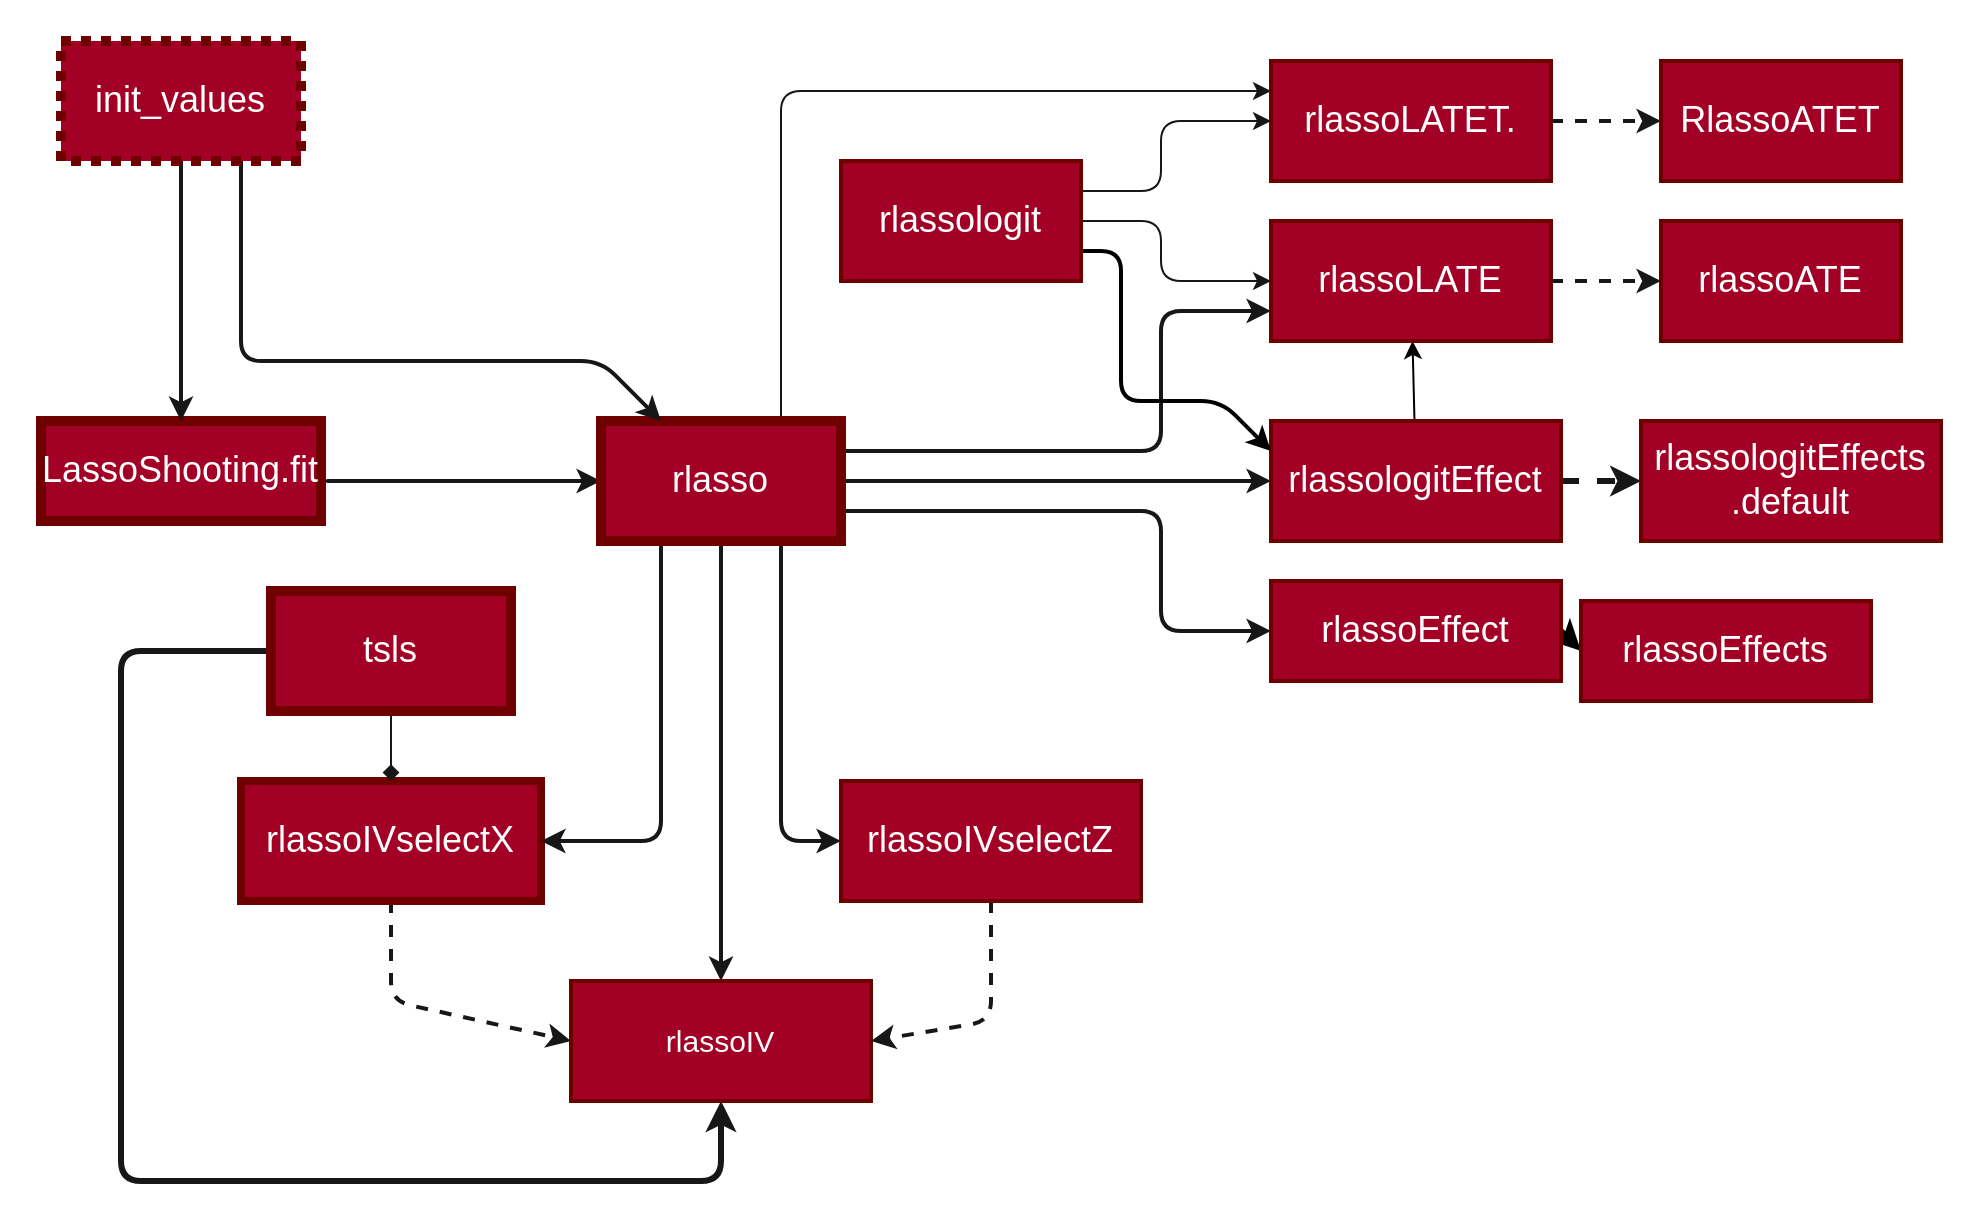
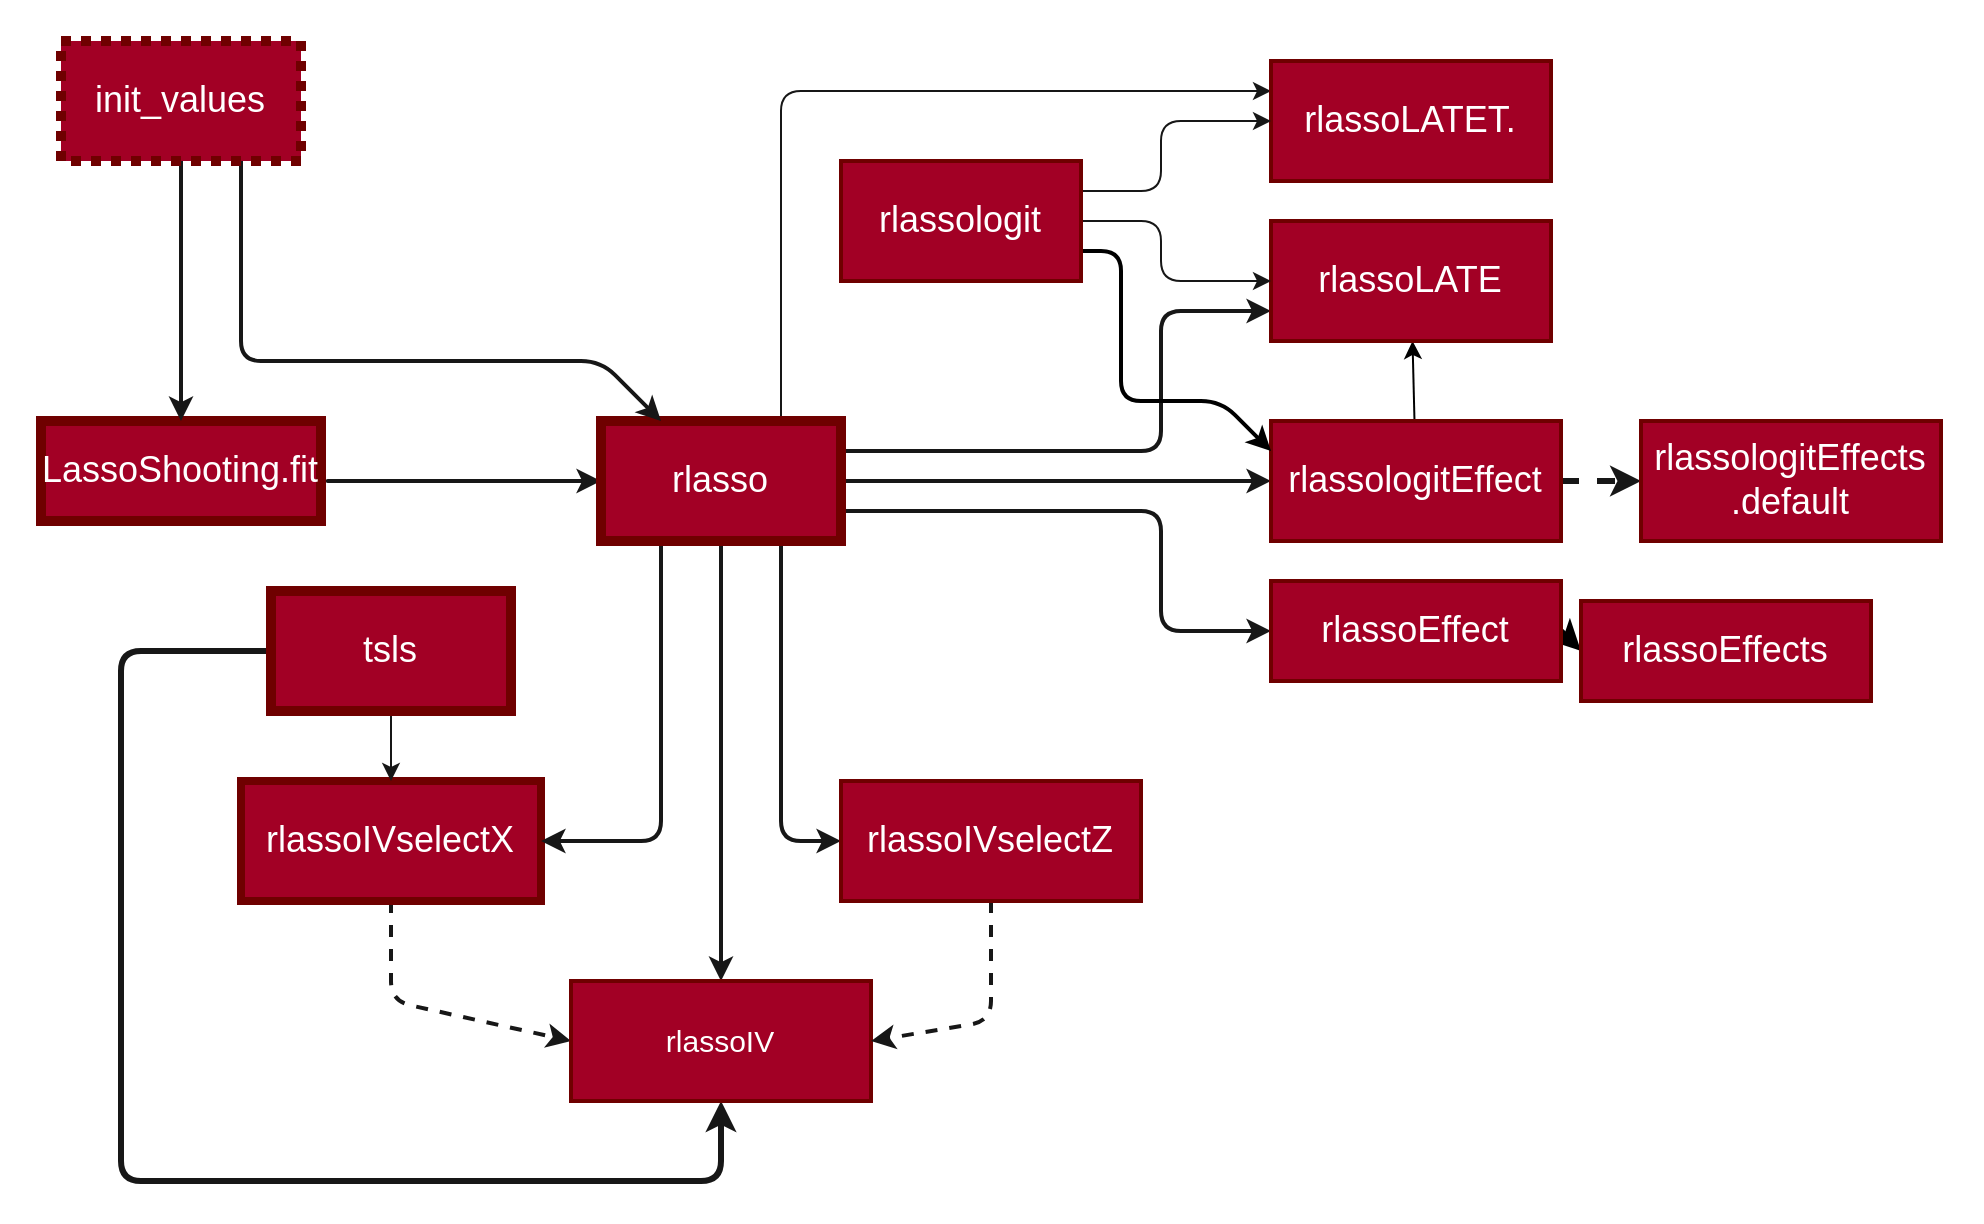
edge "rlassoLATET." -> "RlassoATET": removed
node "RlassoATET": removed
edge "rlassoLATE" -> "rlassoATE": removed
node "rlassoATE": removed
edge "tsls" -> "rlassoIVselectX": arrowhead diamond -> classic
